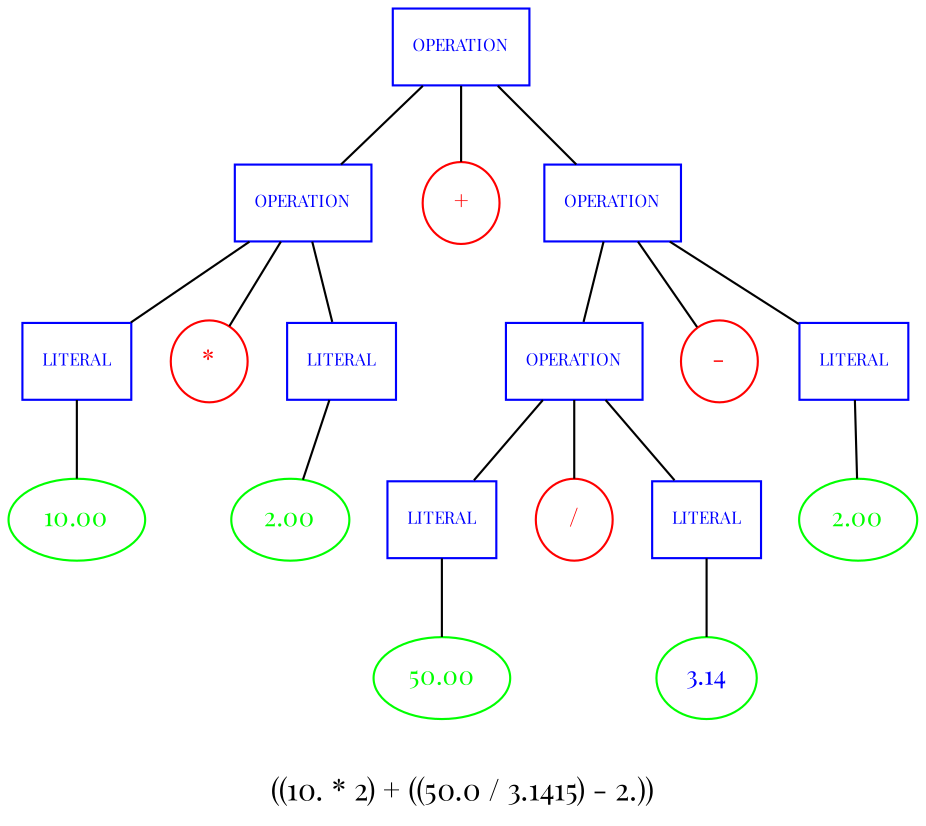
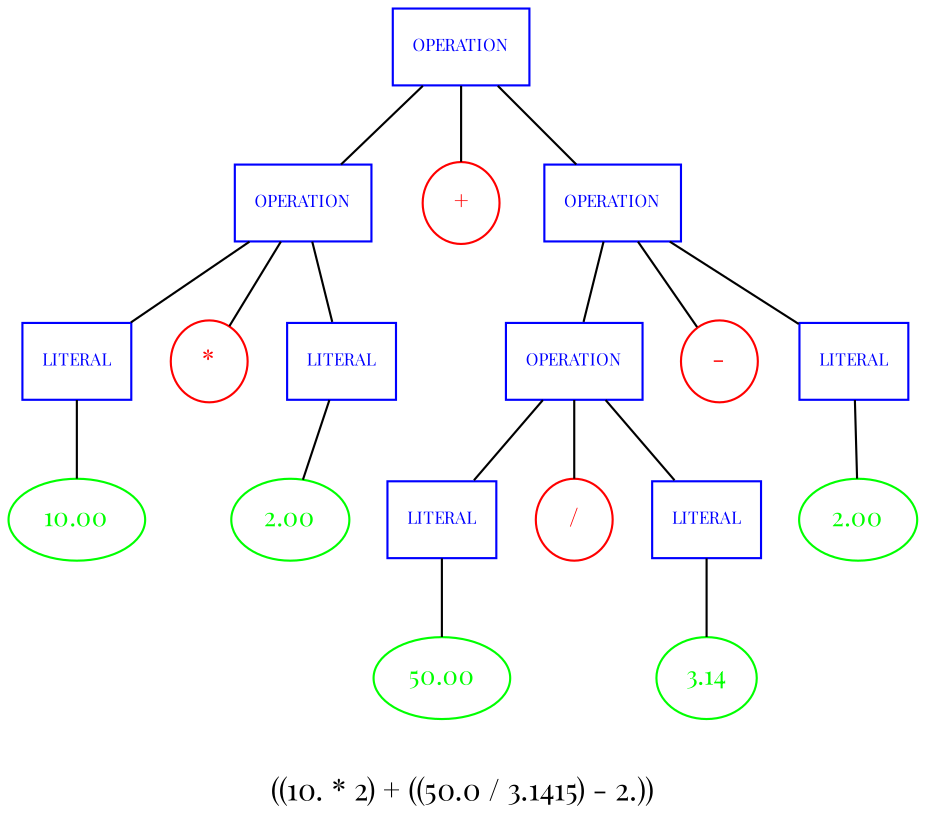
node "3.14": fontcolor blue -> green
